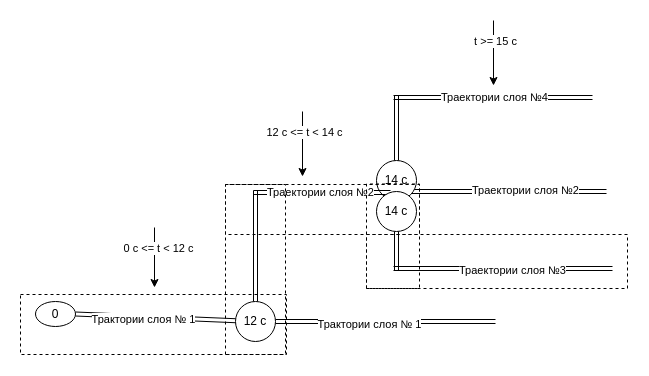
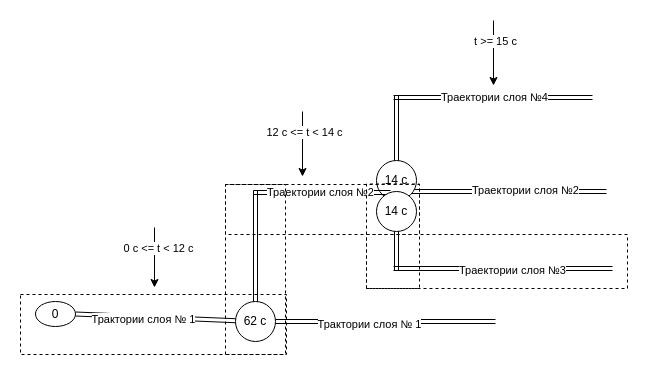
node "12 с": label "12 с" -> "62 с"
